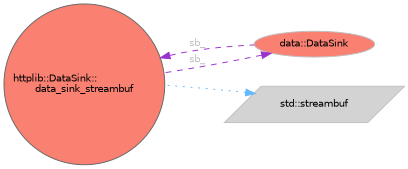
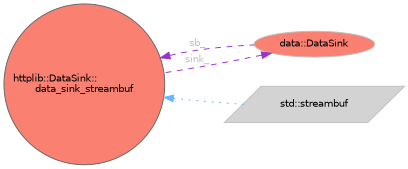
edge "httplib::DataSink:: data_sink_streambuf" -> "data::DataSink": label " sb_" -> " sink_"
edge "httplib::DataSink:: data_sink_streambuf" -> "std::streambuf": reversed
